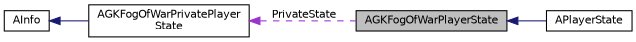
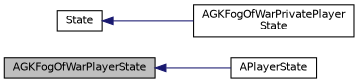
node "AInfo": label "AInfo" -> "State"
edge "AGKFogOfWarPlayerState" -> "AGKFogOfWarPrivatePlayer State": removed, label "PrivateState"
